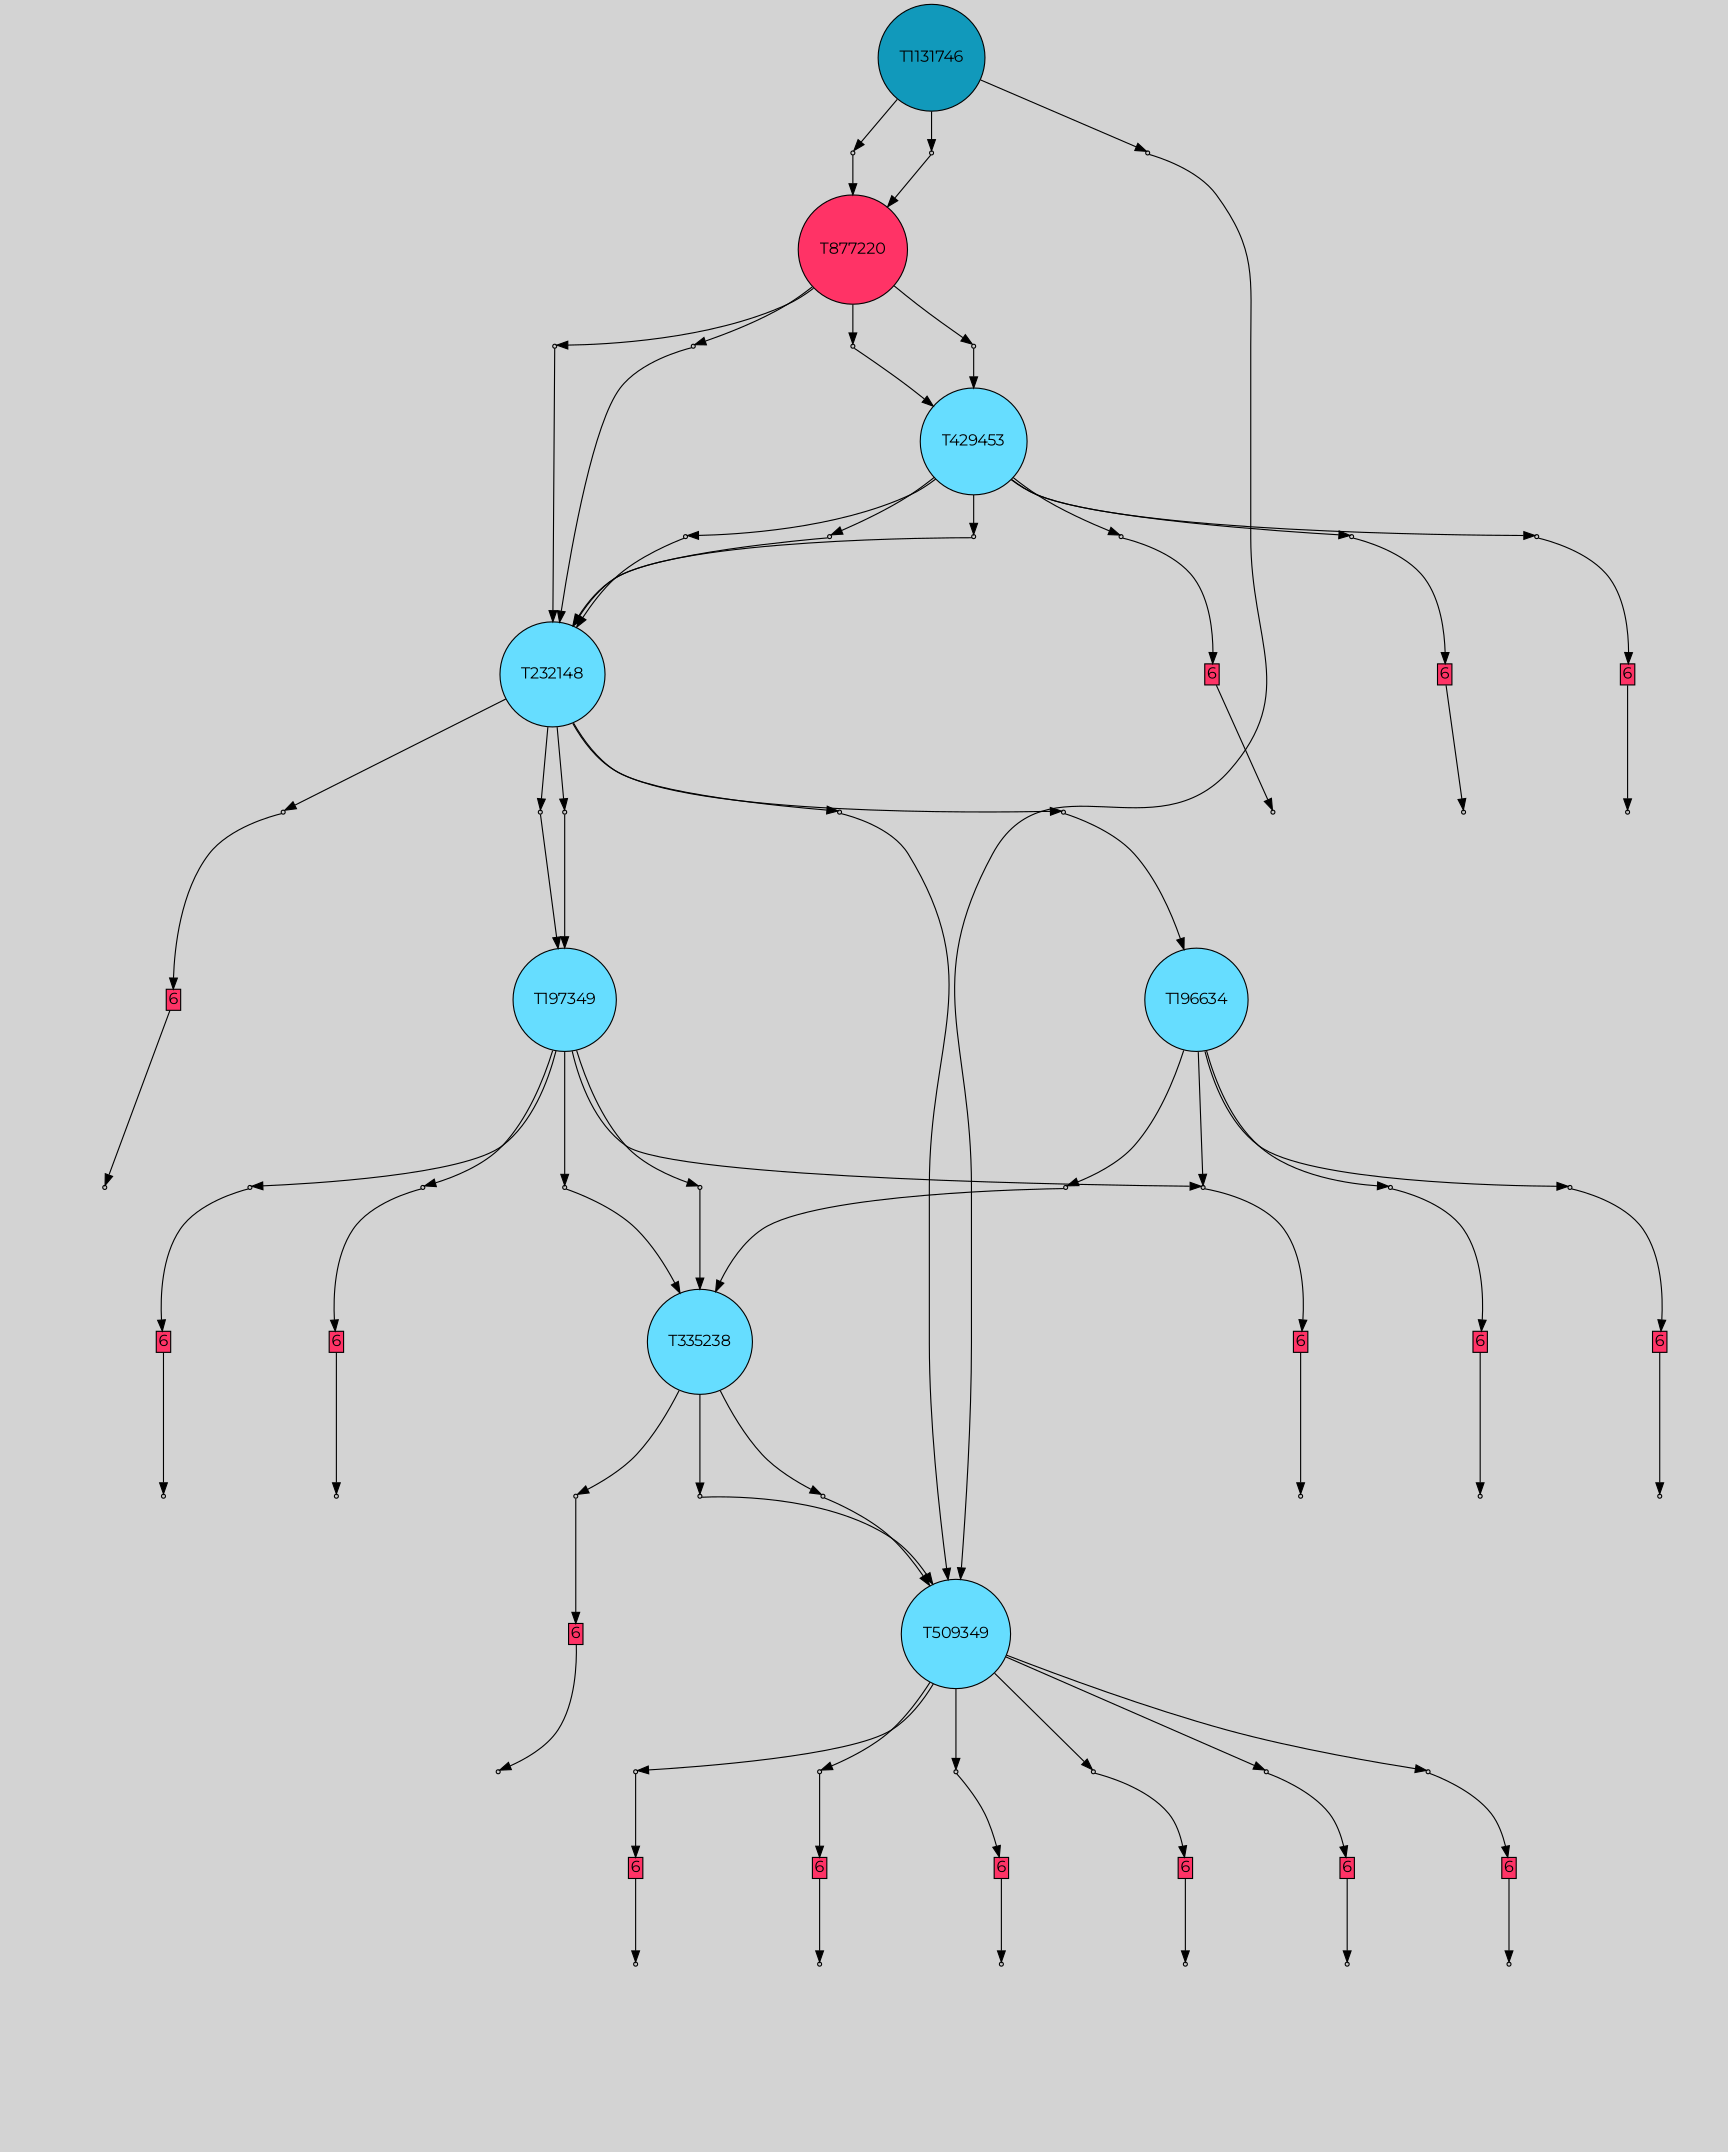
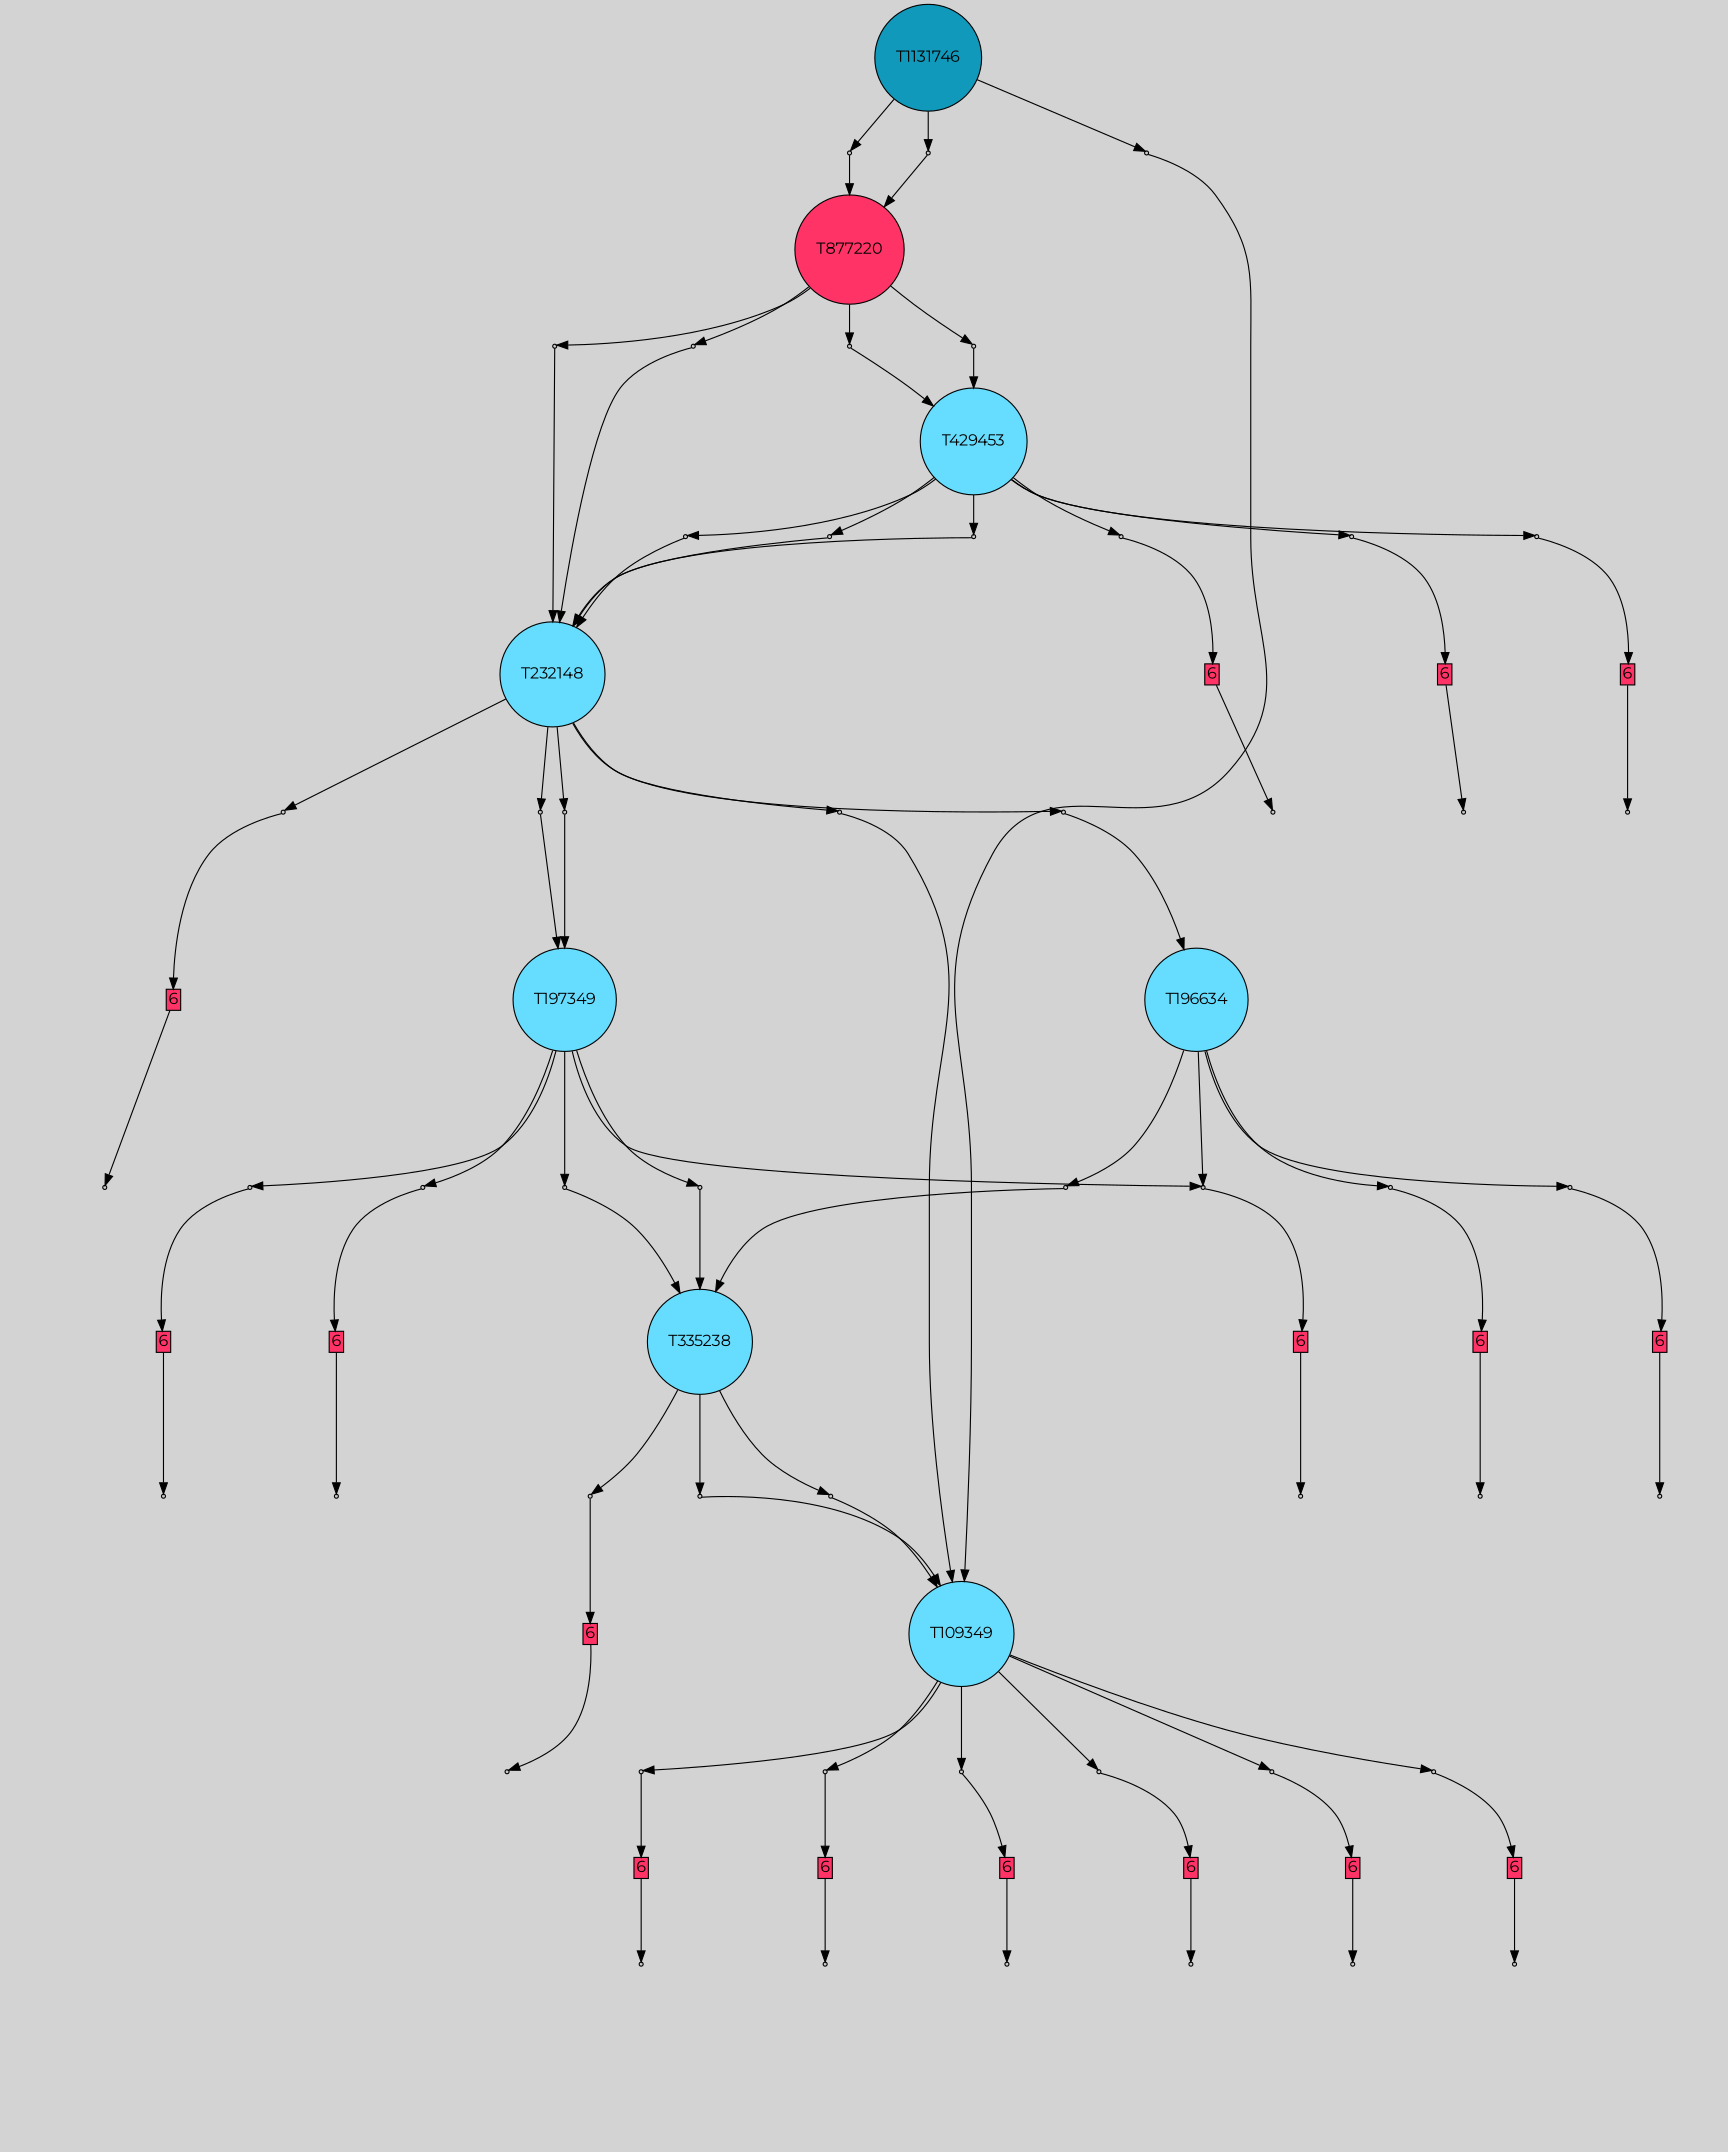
node "T509349": label "T509349" -> "T109349"
